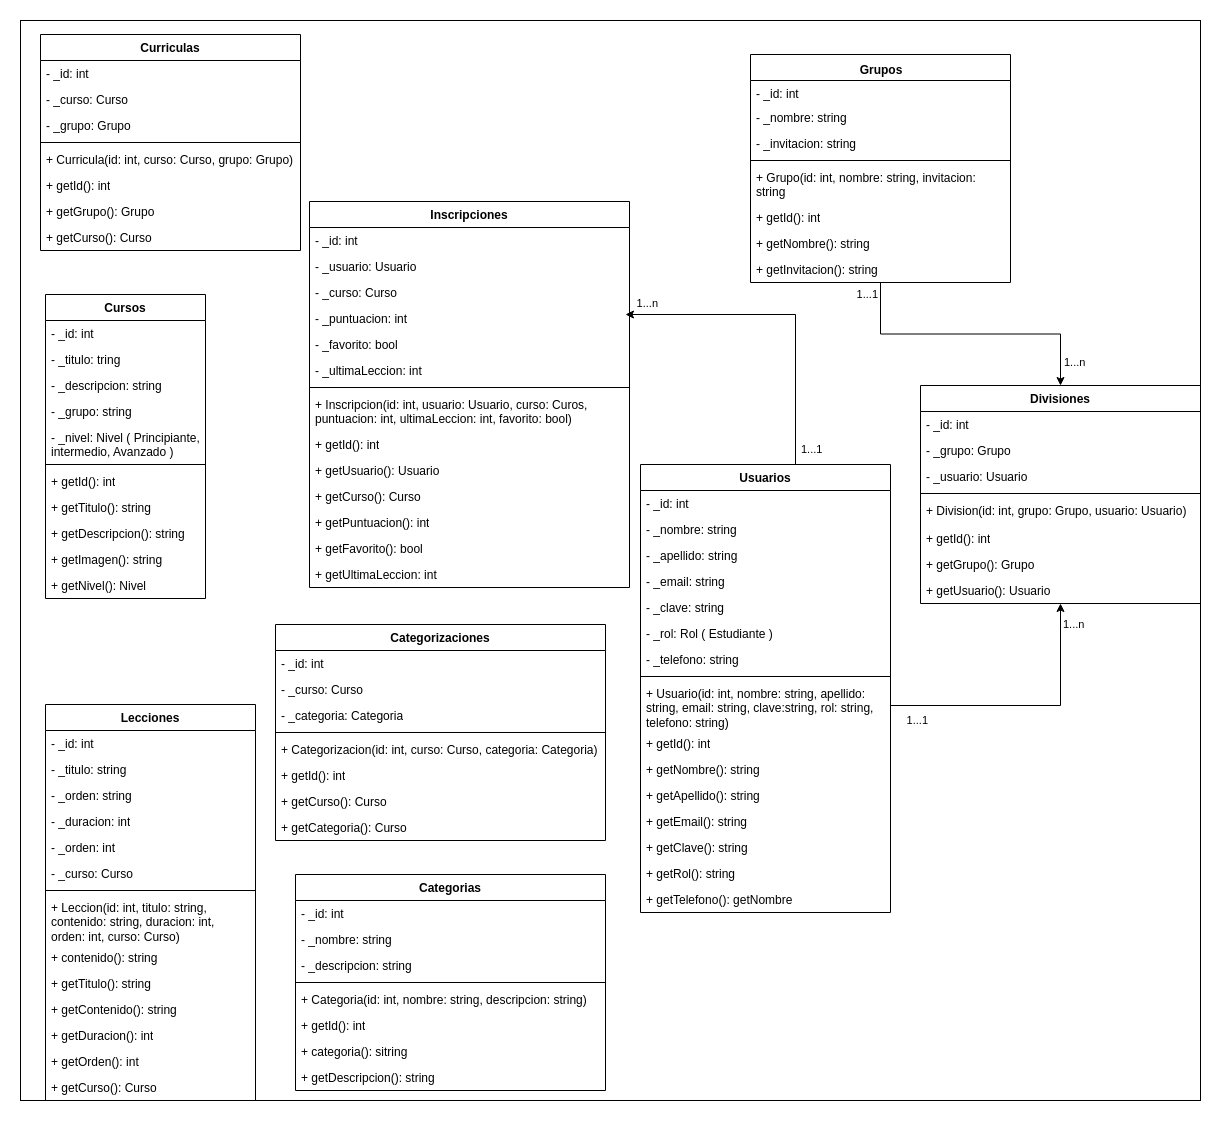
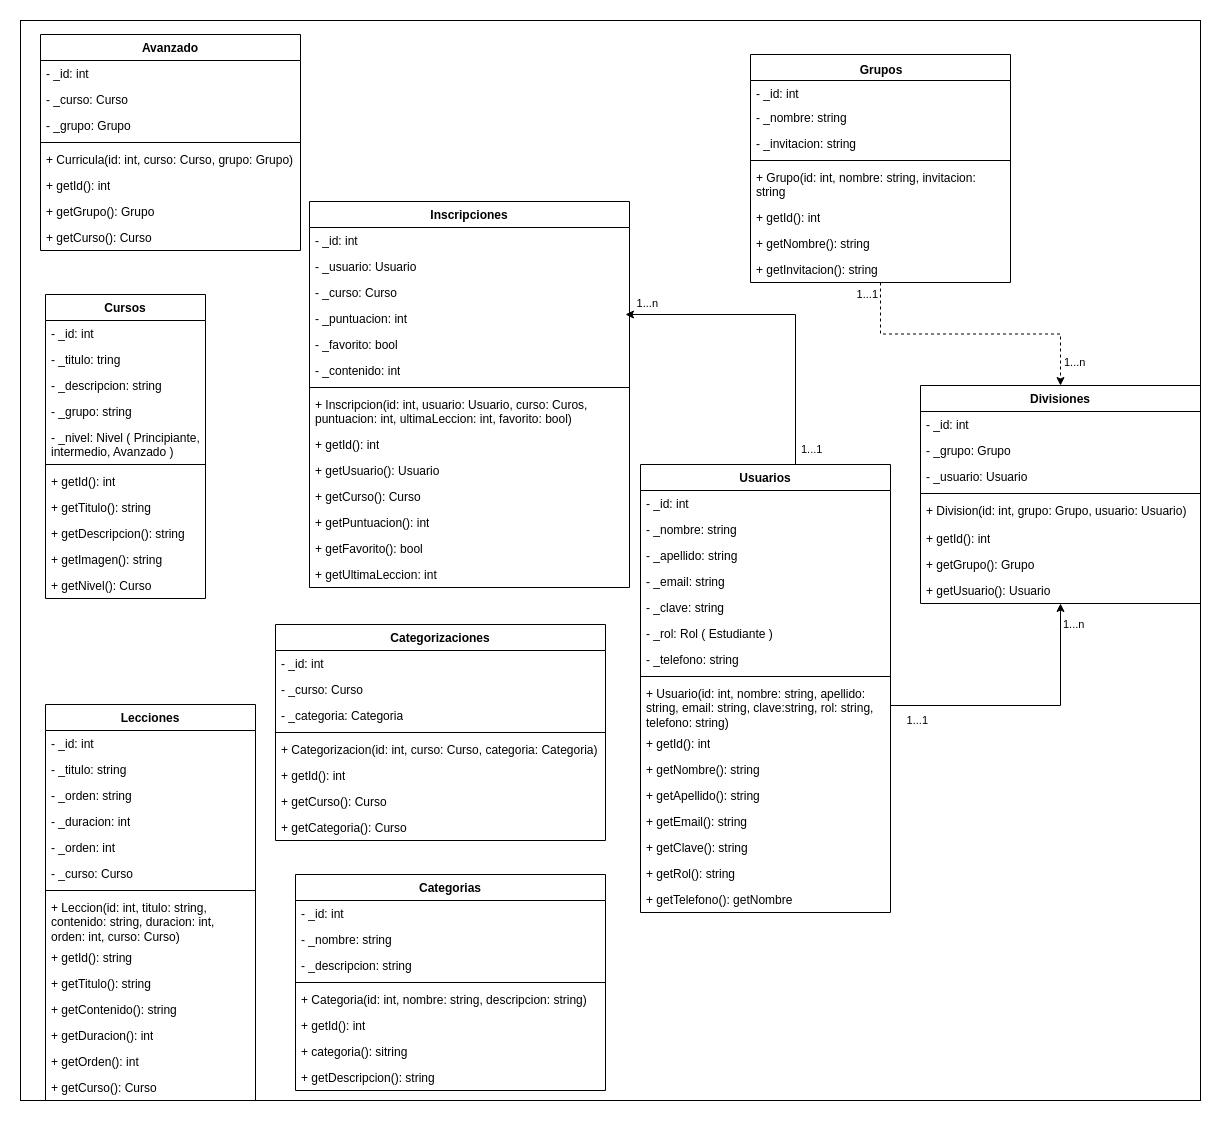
node "Curriculas": label "Curriculas" -> "Avanzado"
edge "Grupos" -> "Divisiones": style solid -> dashed
node "- _ultimaLeccion: int": label "- _ultimaLeccion: int" -> "- _contenido: int"
node "+ getNivel(): Nivel": label "+ getNivel(): Nivel" -> "+ getNivel(): Curso"
node "+ contenido(): string": label "+ contenido(): string" -> "+ getId(): string"
